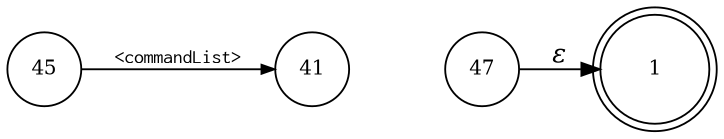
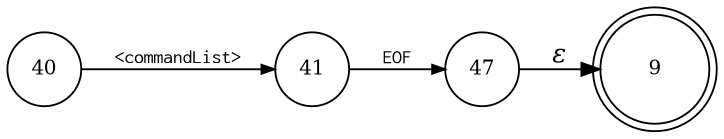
node "45": label "45" -> "40"
edge "41" -> "47": added, label "EOF"
node "1": label "1" -> "9"
